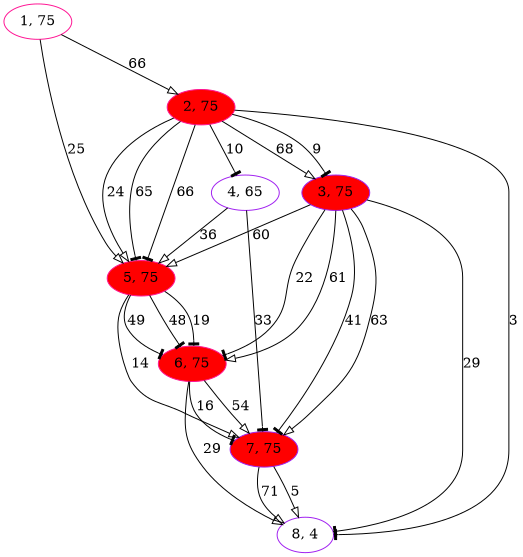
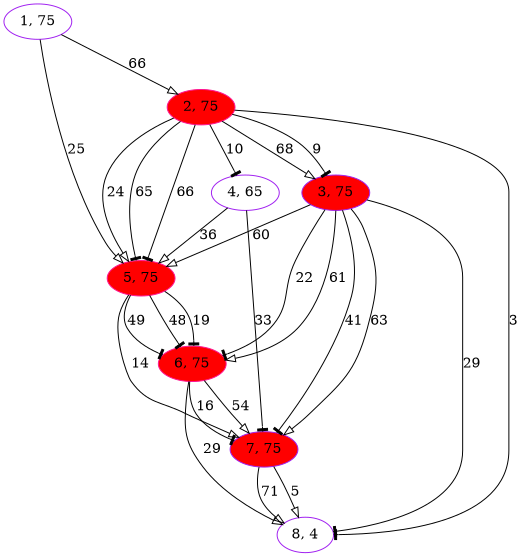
node "1, 75": color deeppink -> purple
